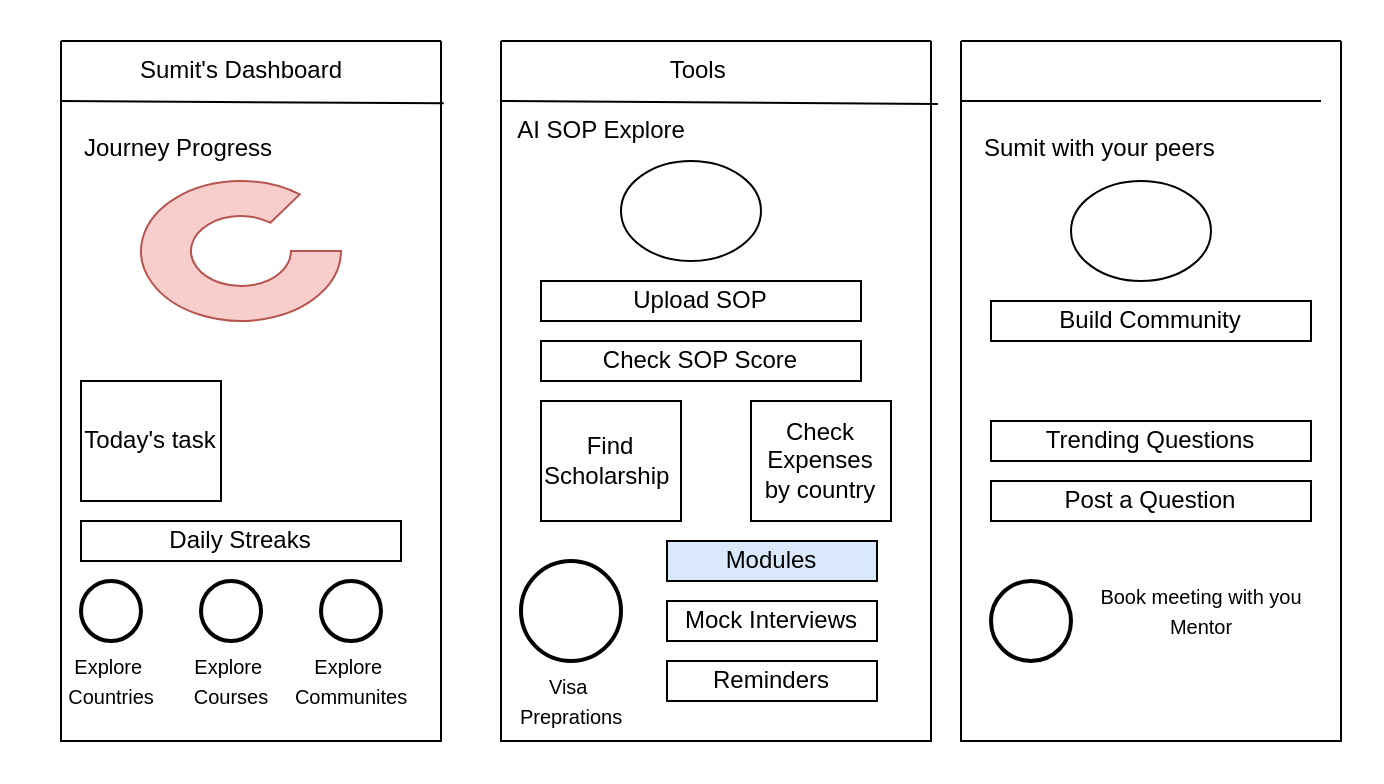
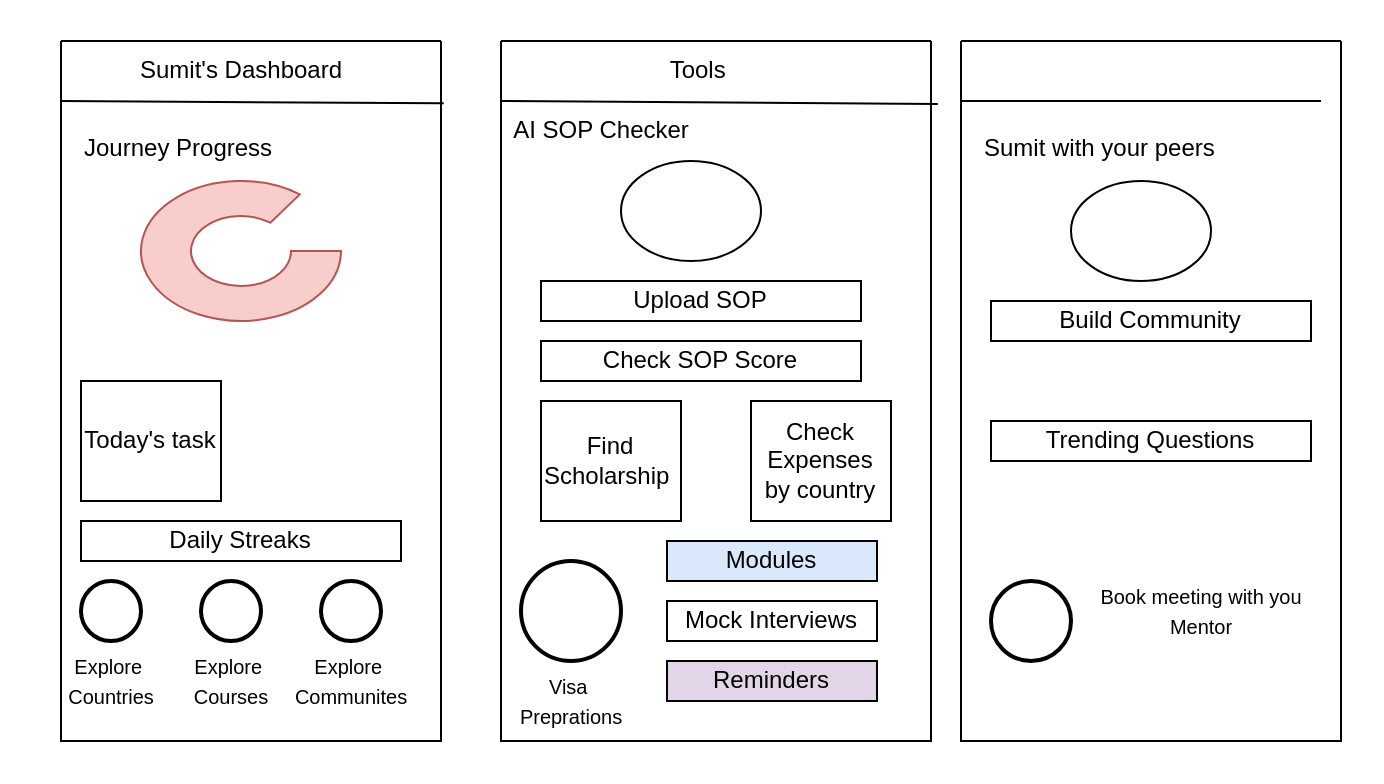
node "AI SOP Explore": label "AI SOP Explore" -> "AI SOP Checker"
node "Post a Question": removed
node "Reminders": fillcolor #ffffff -> #e1d5e7
